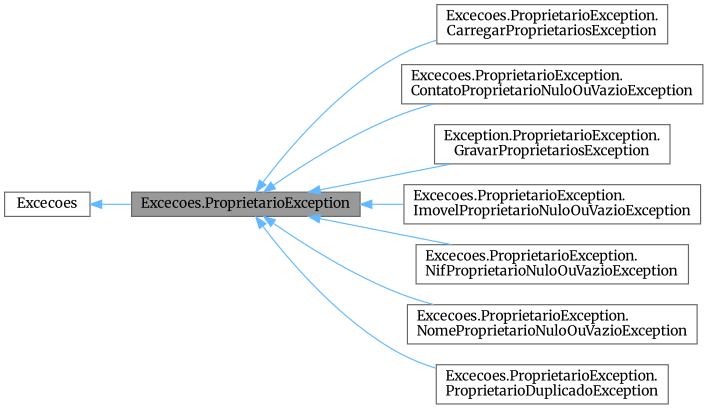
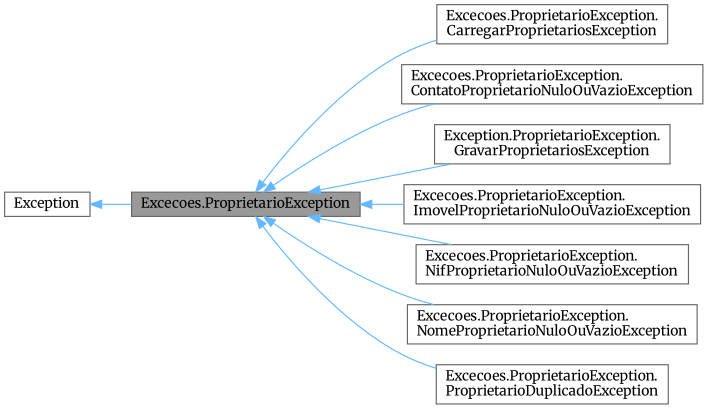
node "Excecoes": label "Excecoes" -> "Exception"
